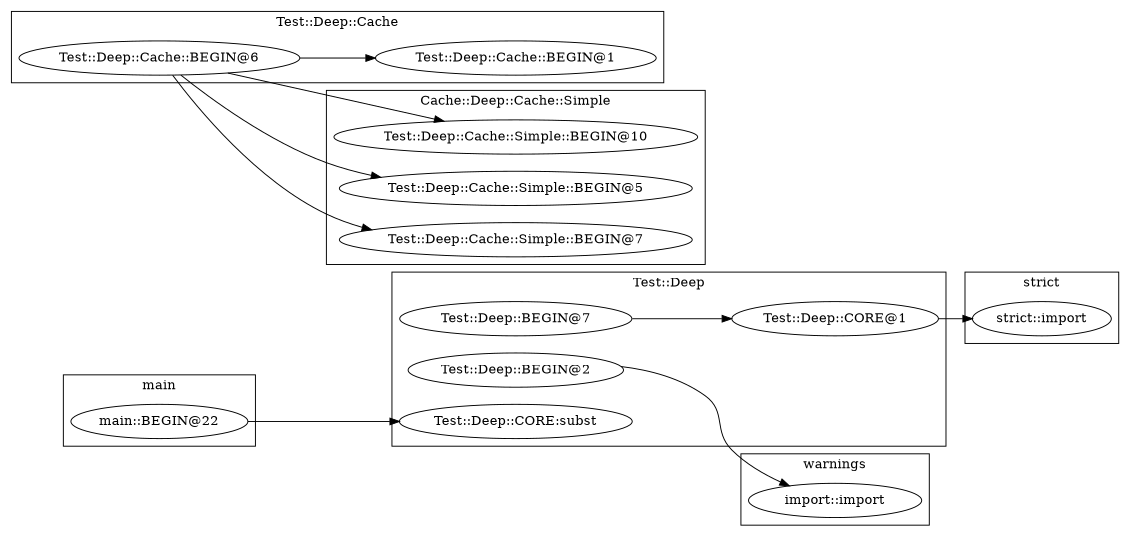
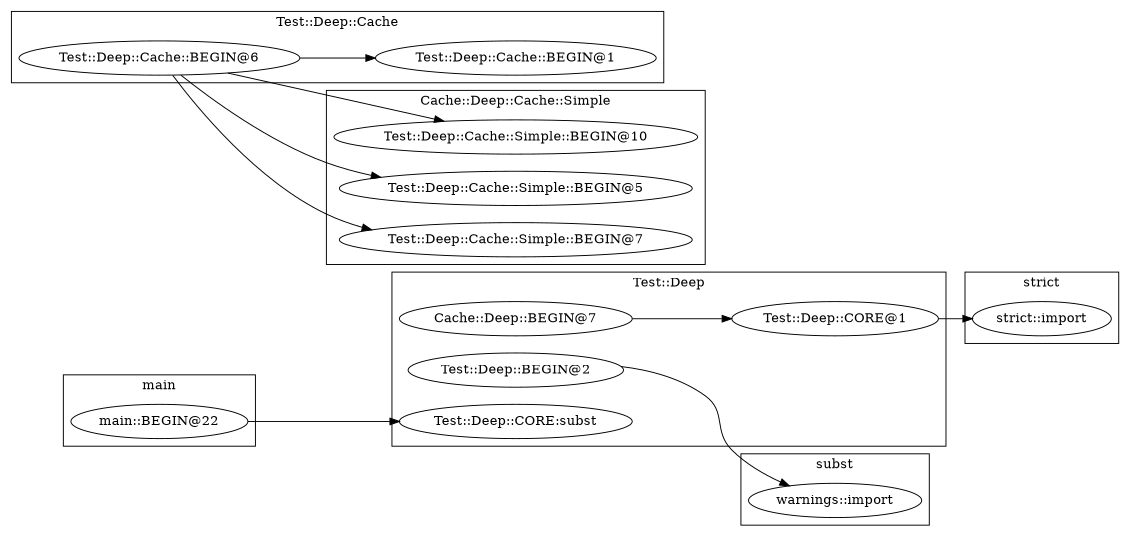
node "Test::Deep::BEGIN@7": label "Test::Deep::BEGIN@7" -> "Cache::Deep::BEGIN@7"
cluster "warnings": label "warnings" -> "subst"
node "import::import": label "import::import" -> "warnings::import"
